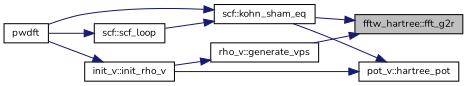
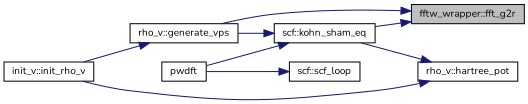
node "fftw_hartree::fft_g2r": label "fftw_hartree::fft_g2r" -> "fftw_wrapper::fft_g2r"
edge "scf::scf_loop" -> "scf::kohn_sham_eq": now "rho_v::generate_vps" -> "scf::kohn_sham_eq"
edge "pwdft" -> "init_v::init_rho_v": removed
node "pot_v::hartree_pot": label "pot_v::hartree_pot" -> "rho_v::hartree_pot"
